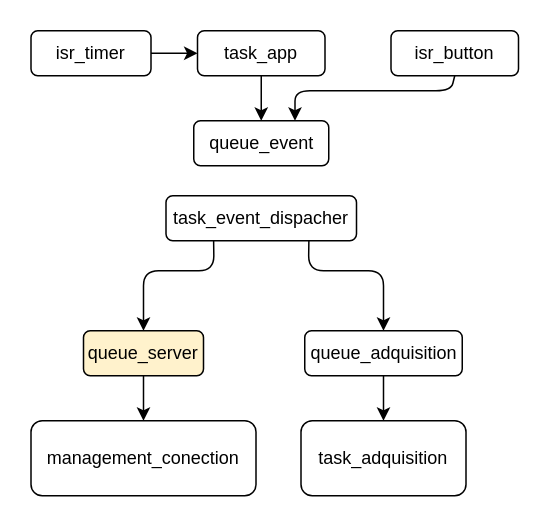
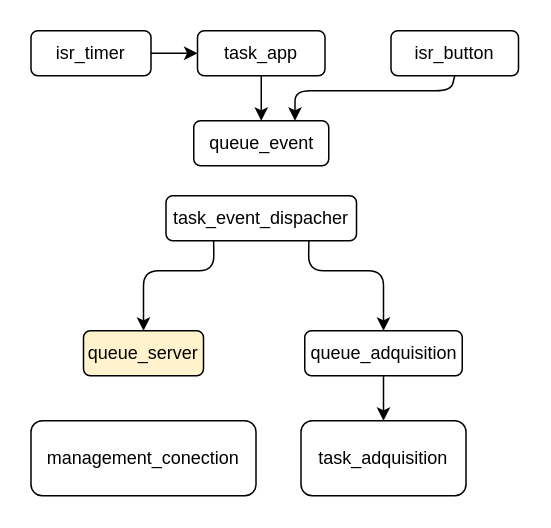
edge "queue_server" -> "management_conection": removed
